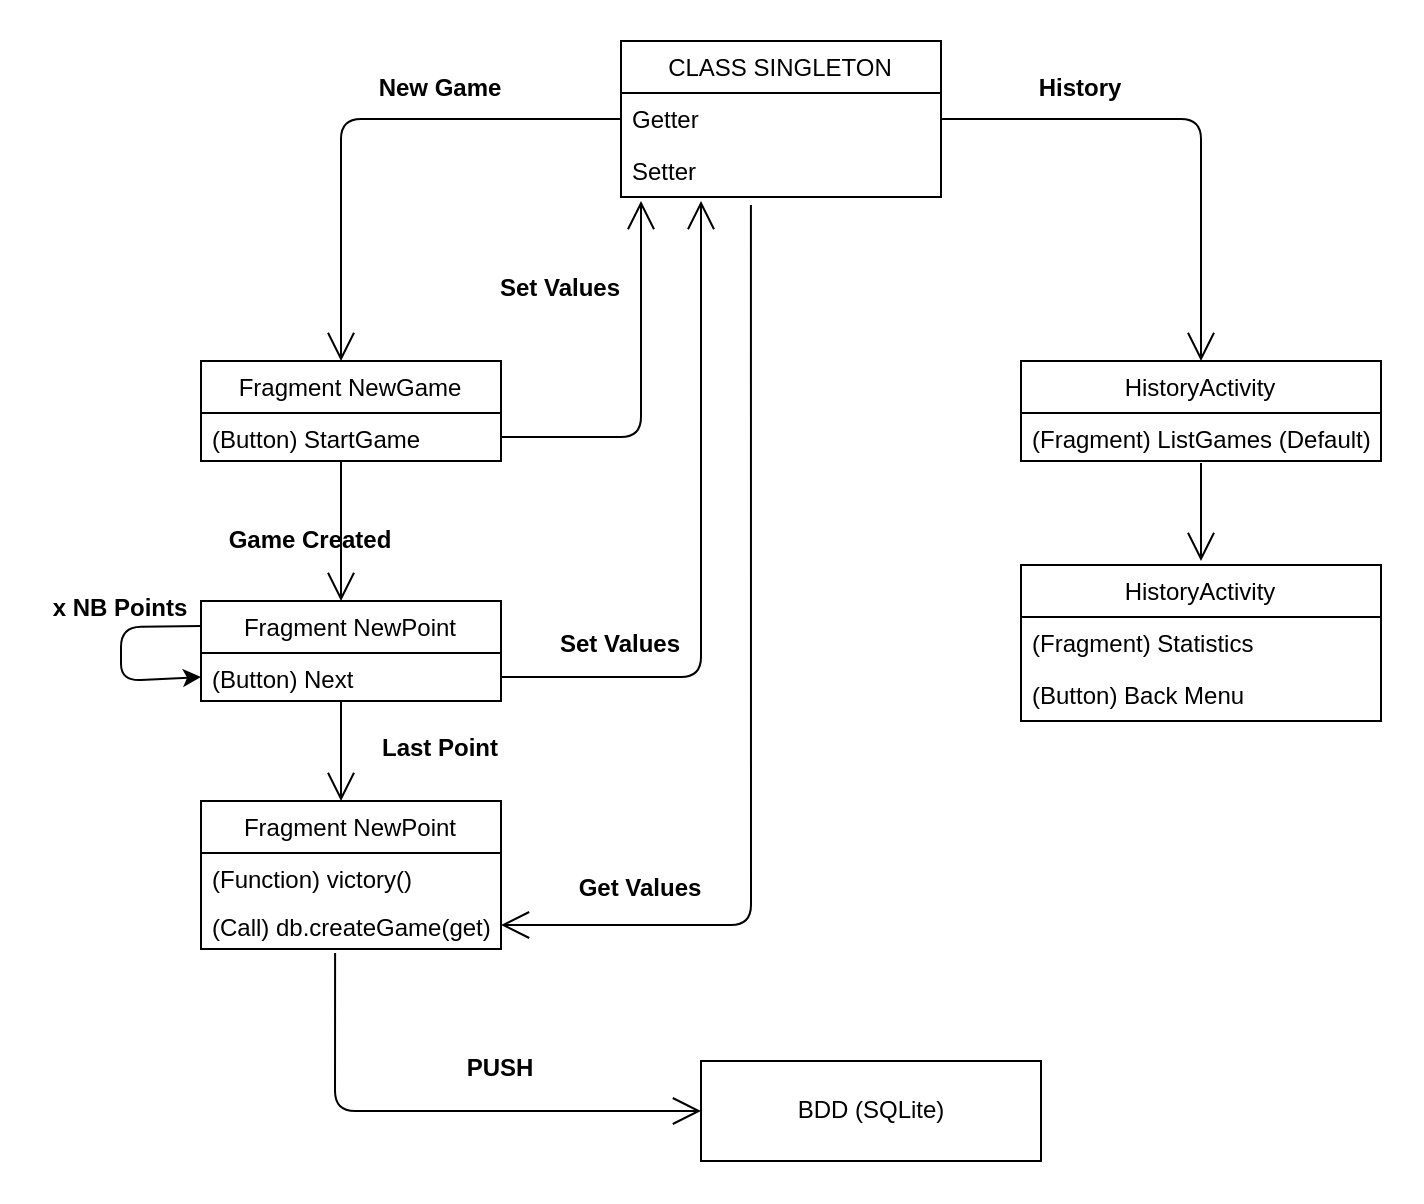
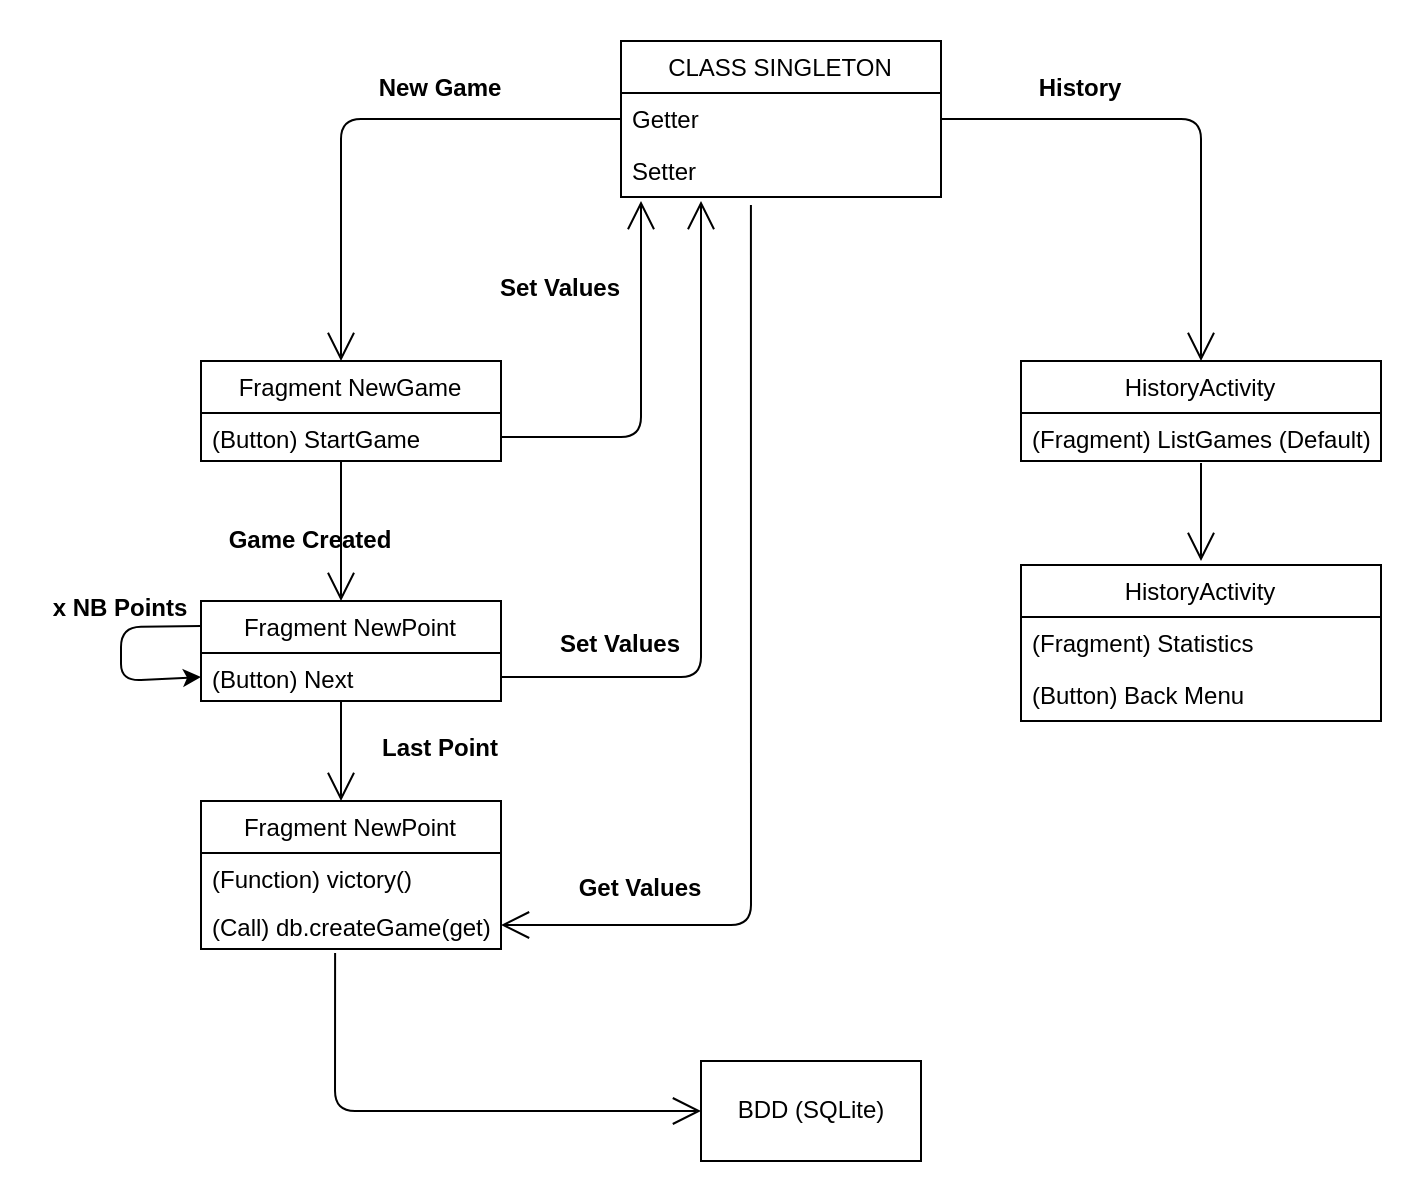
node "PUSH": removed
node "BDD (SQLite)": size 340x100 -> 220x100
